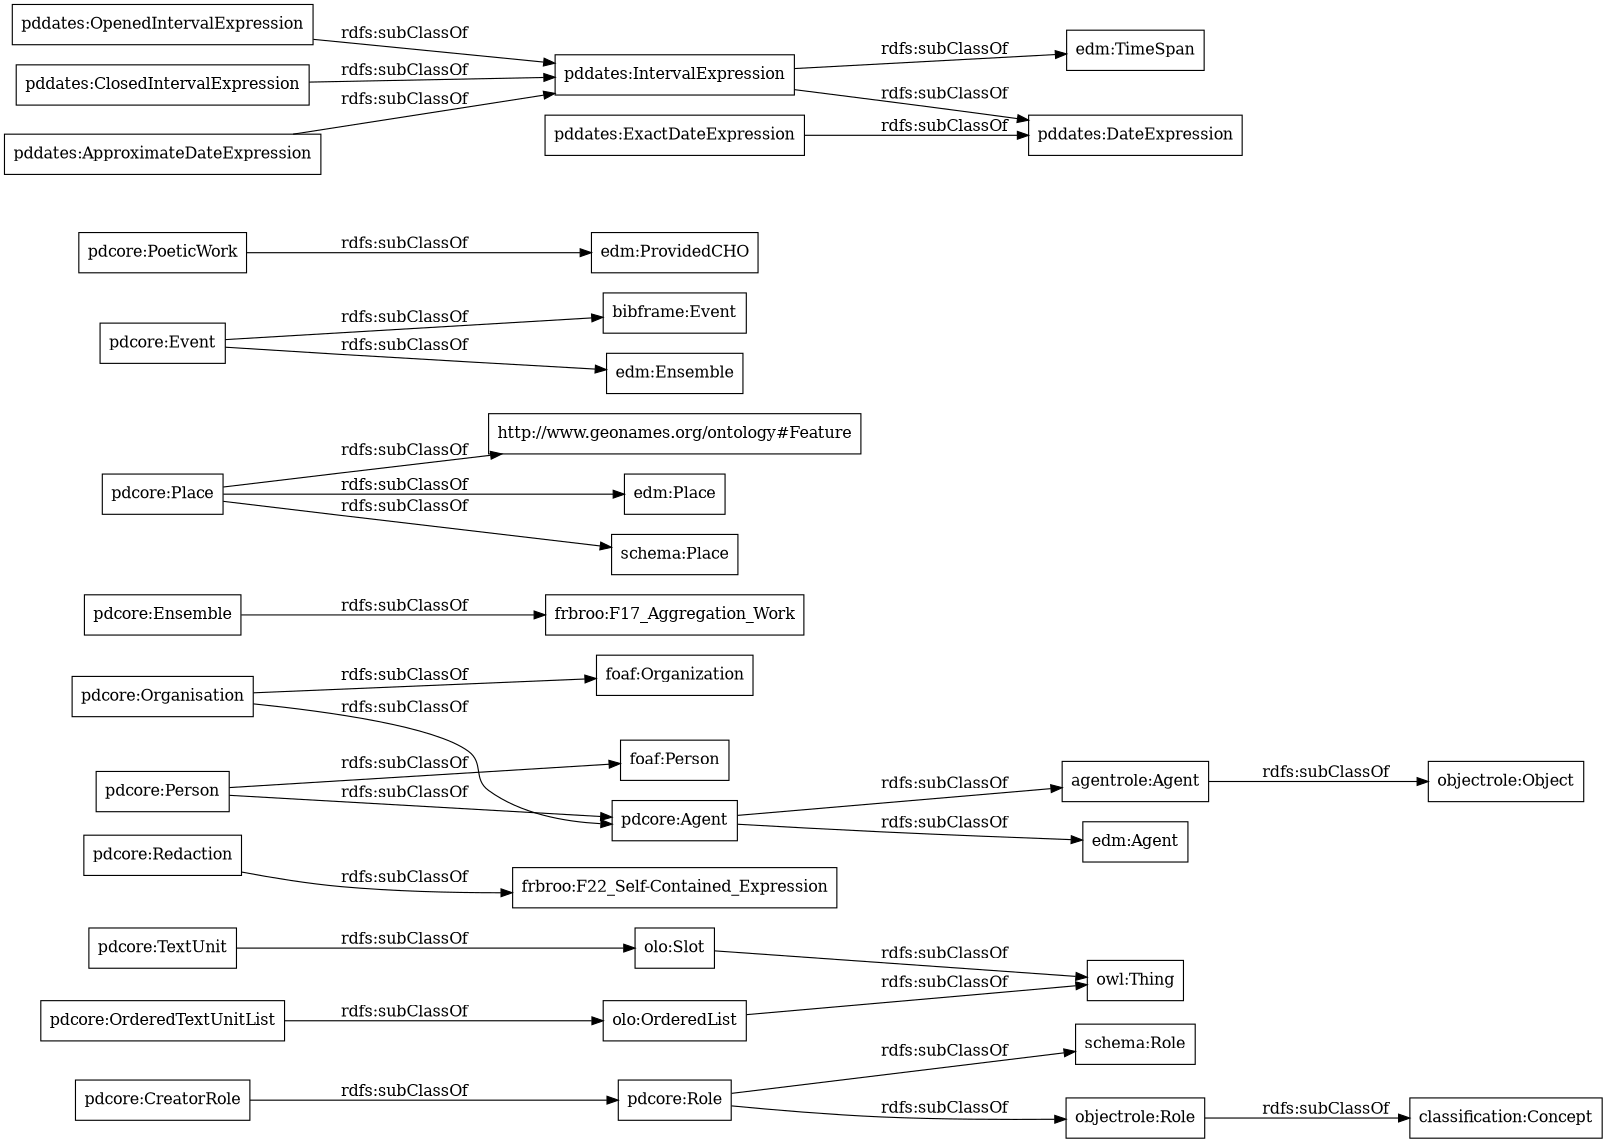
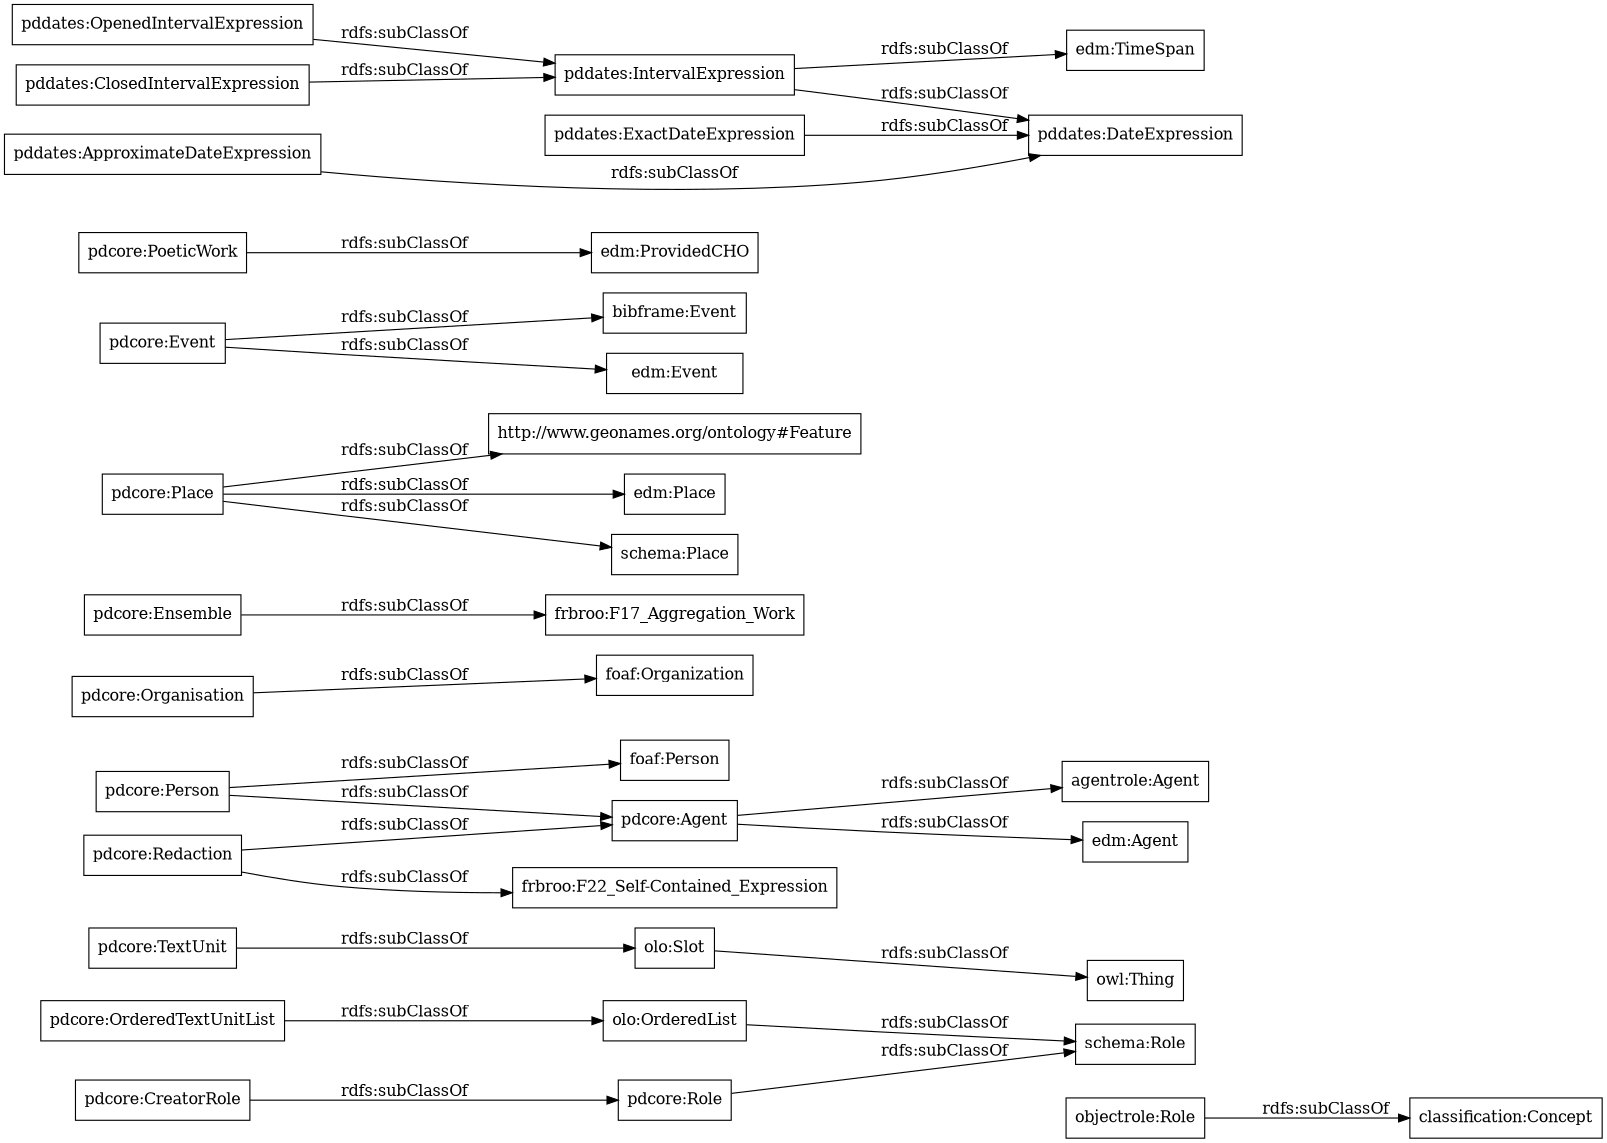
edge "pddates:ApproximateDateExpression" -> "pddates:IntervalExpression": now "pddates:ApproximateDateExpression" -> "pddates:DateExpression"
node "edm:Ensemble": label "edm:Ensemble" -> "edm:Event"
edge "pdcore:Organisation" -> "pdcore:Agent": now "pdcore:Redaction" -> "pdcore:Agent"
node "objectrole:Object": removed
edge "olo:OrderedList" -> "owl:Thing": now "olo:OrderedList" -> "schema:Role"
edge "pdcore:Role" -> "objectrole:Role": removed, label "rdfs:subClassOf"
